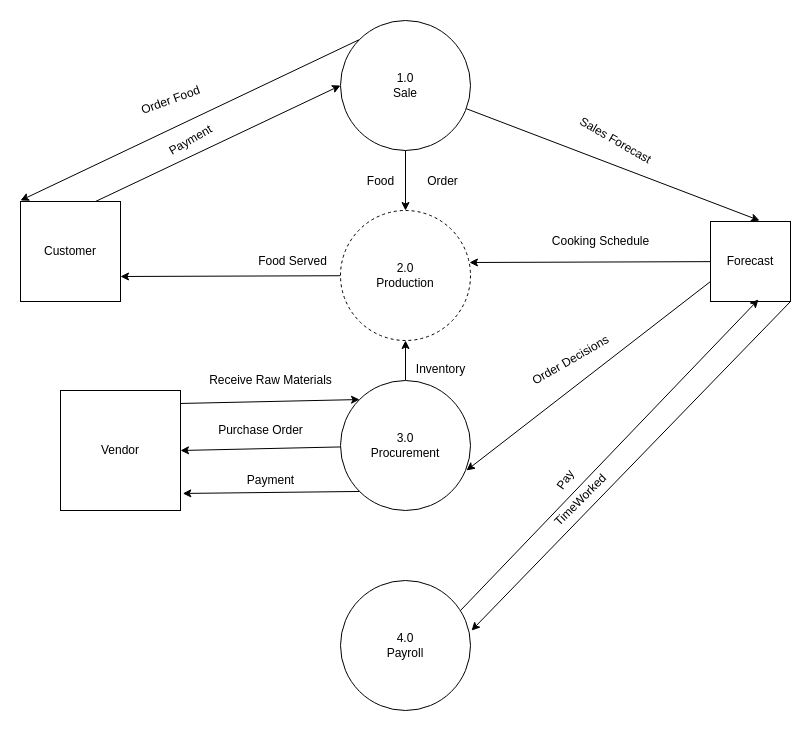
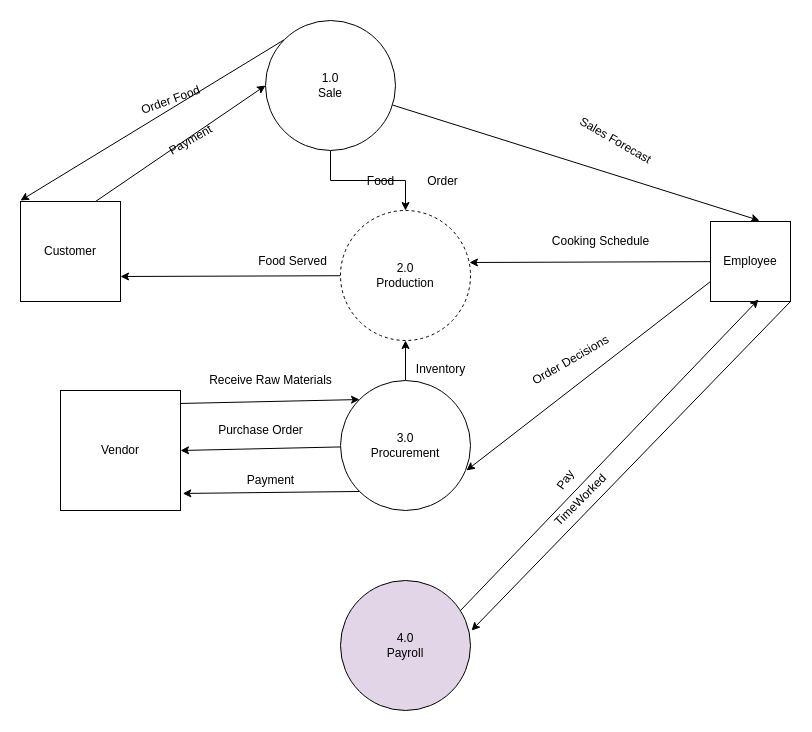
node "1.0 Sale": moved (406, 86) -> (331, 86)
node "Forecast": label "Forecast" -> "Employee"
node "4.0 Payroll": fillcolor #ffffff -> #e1d5e7
